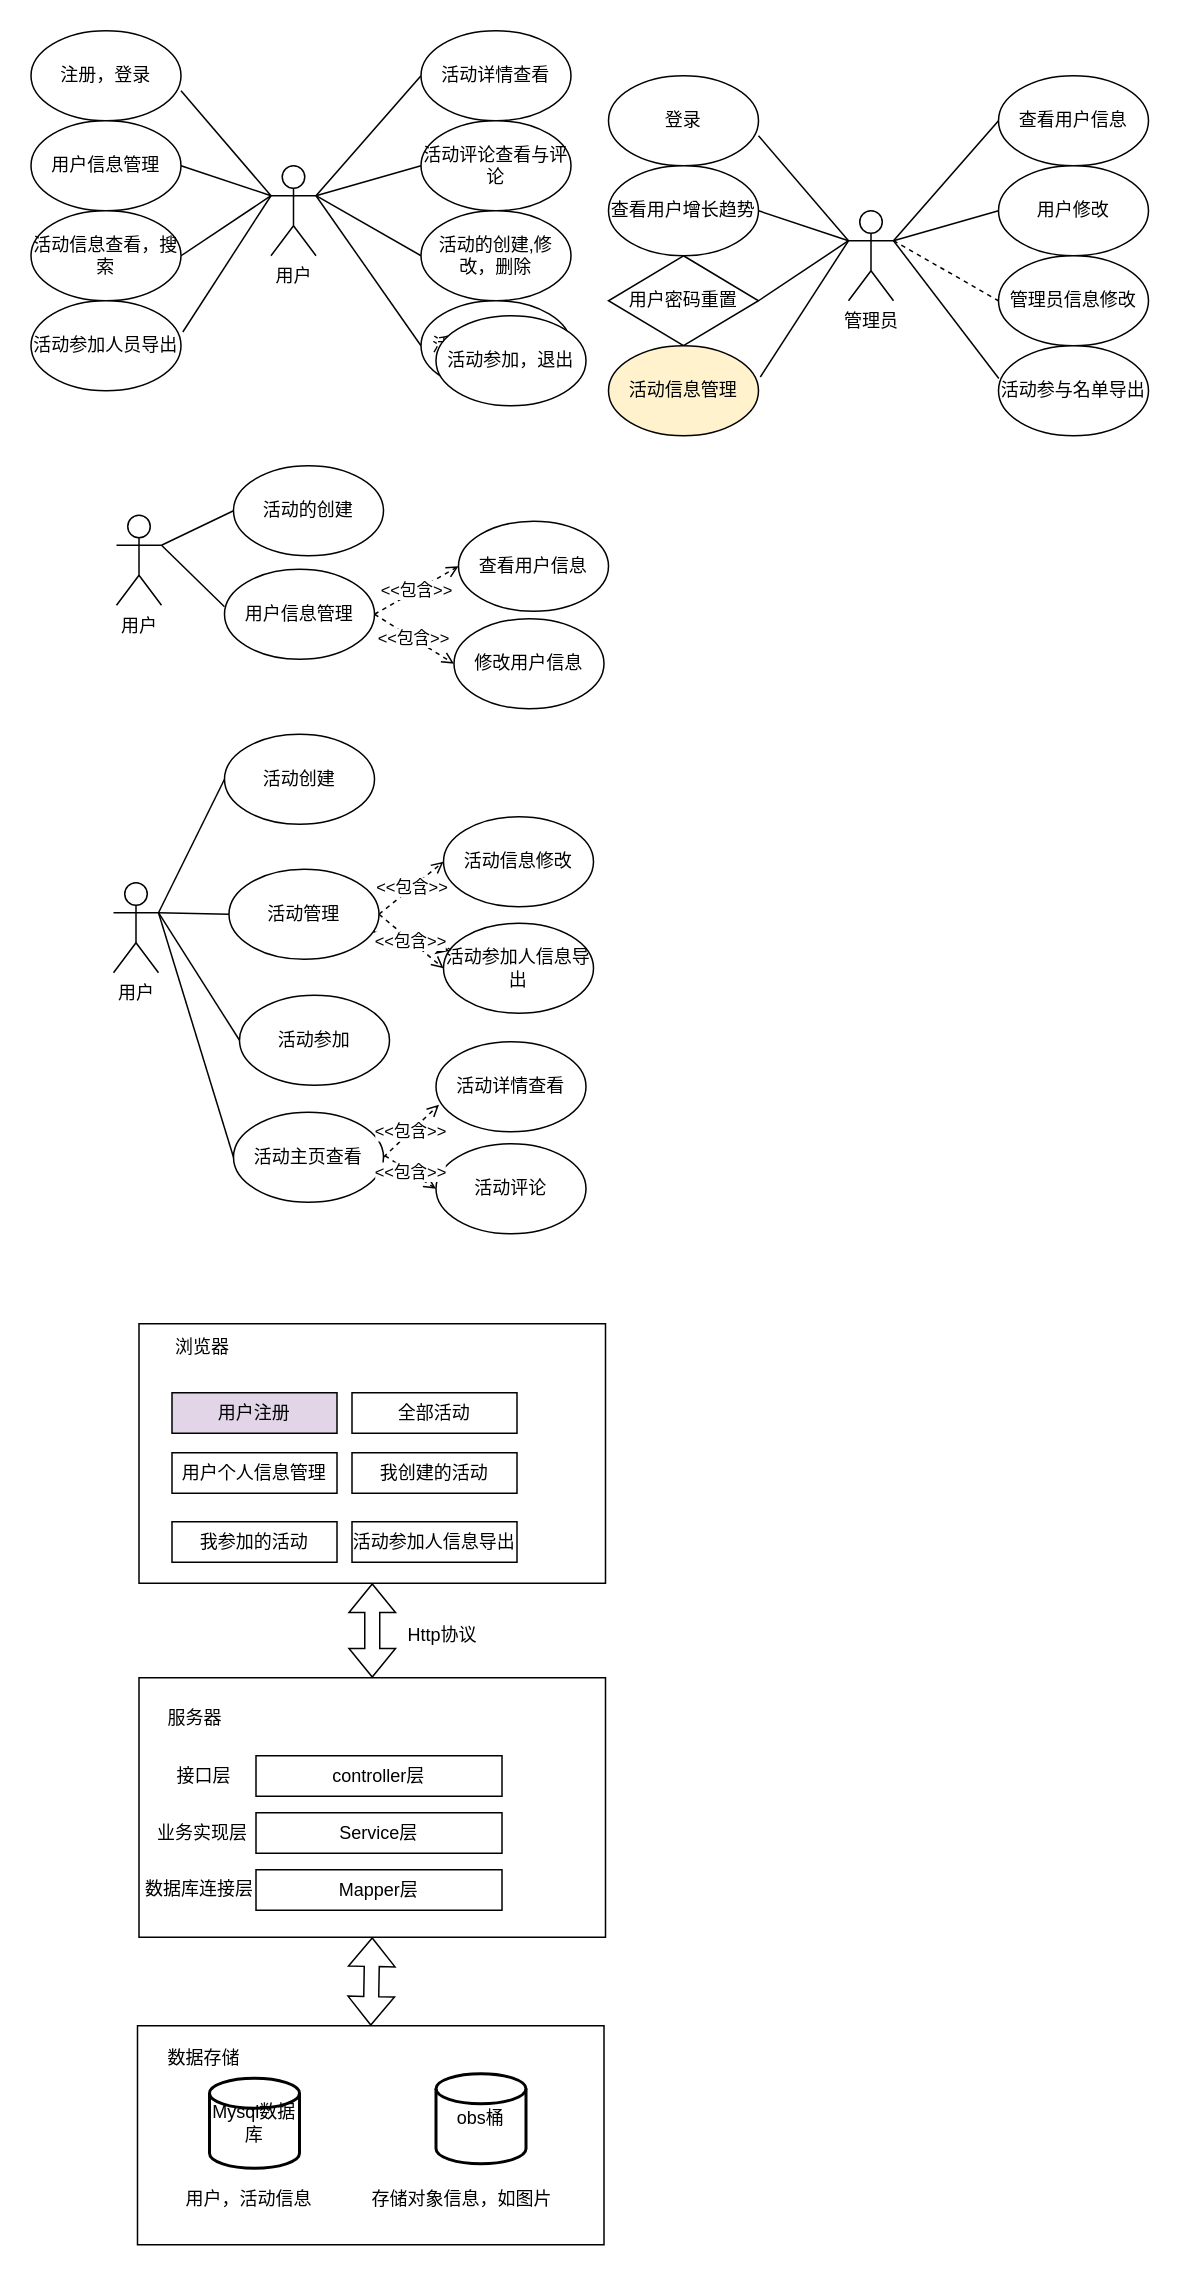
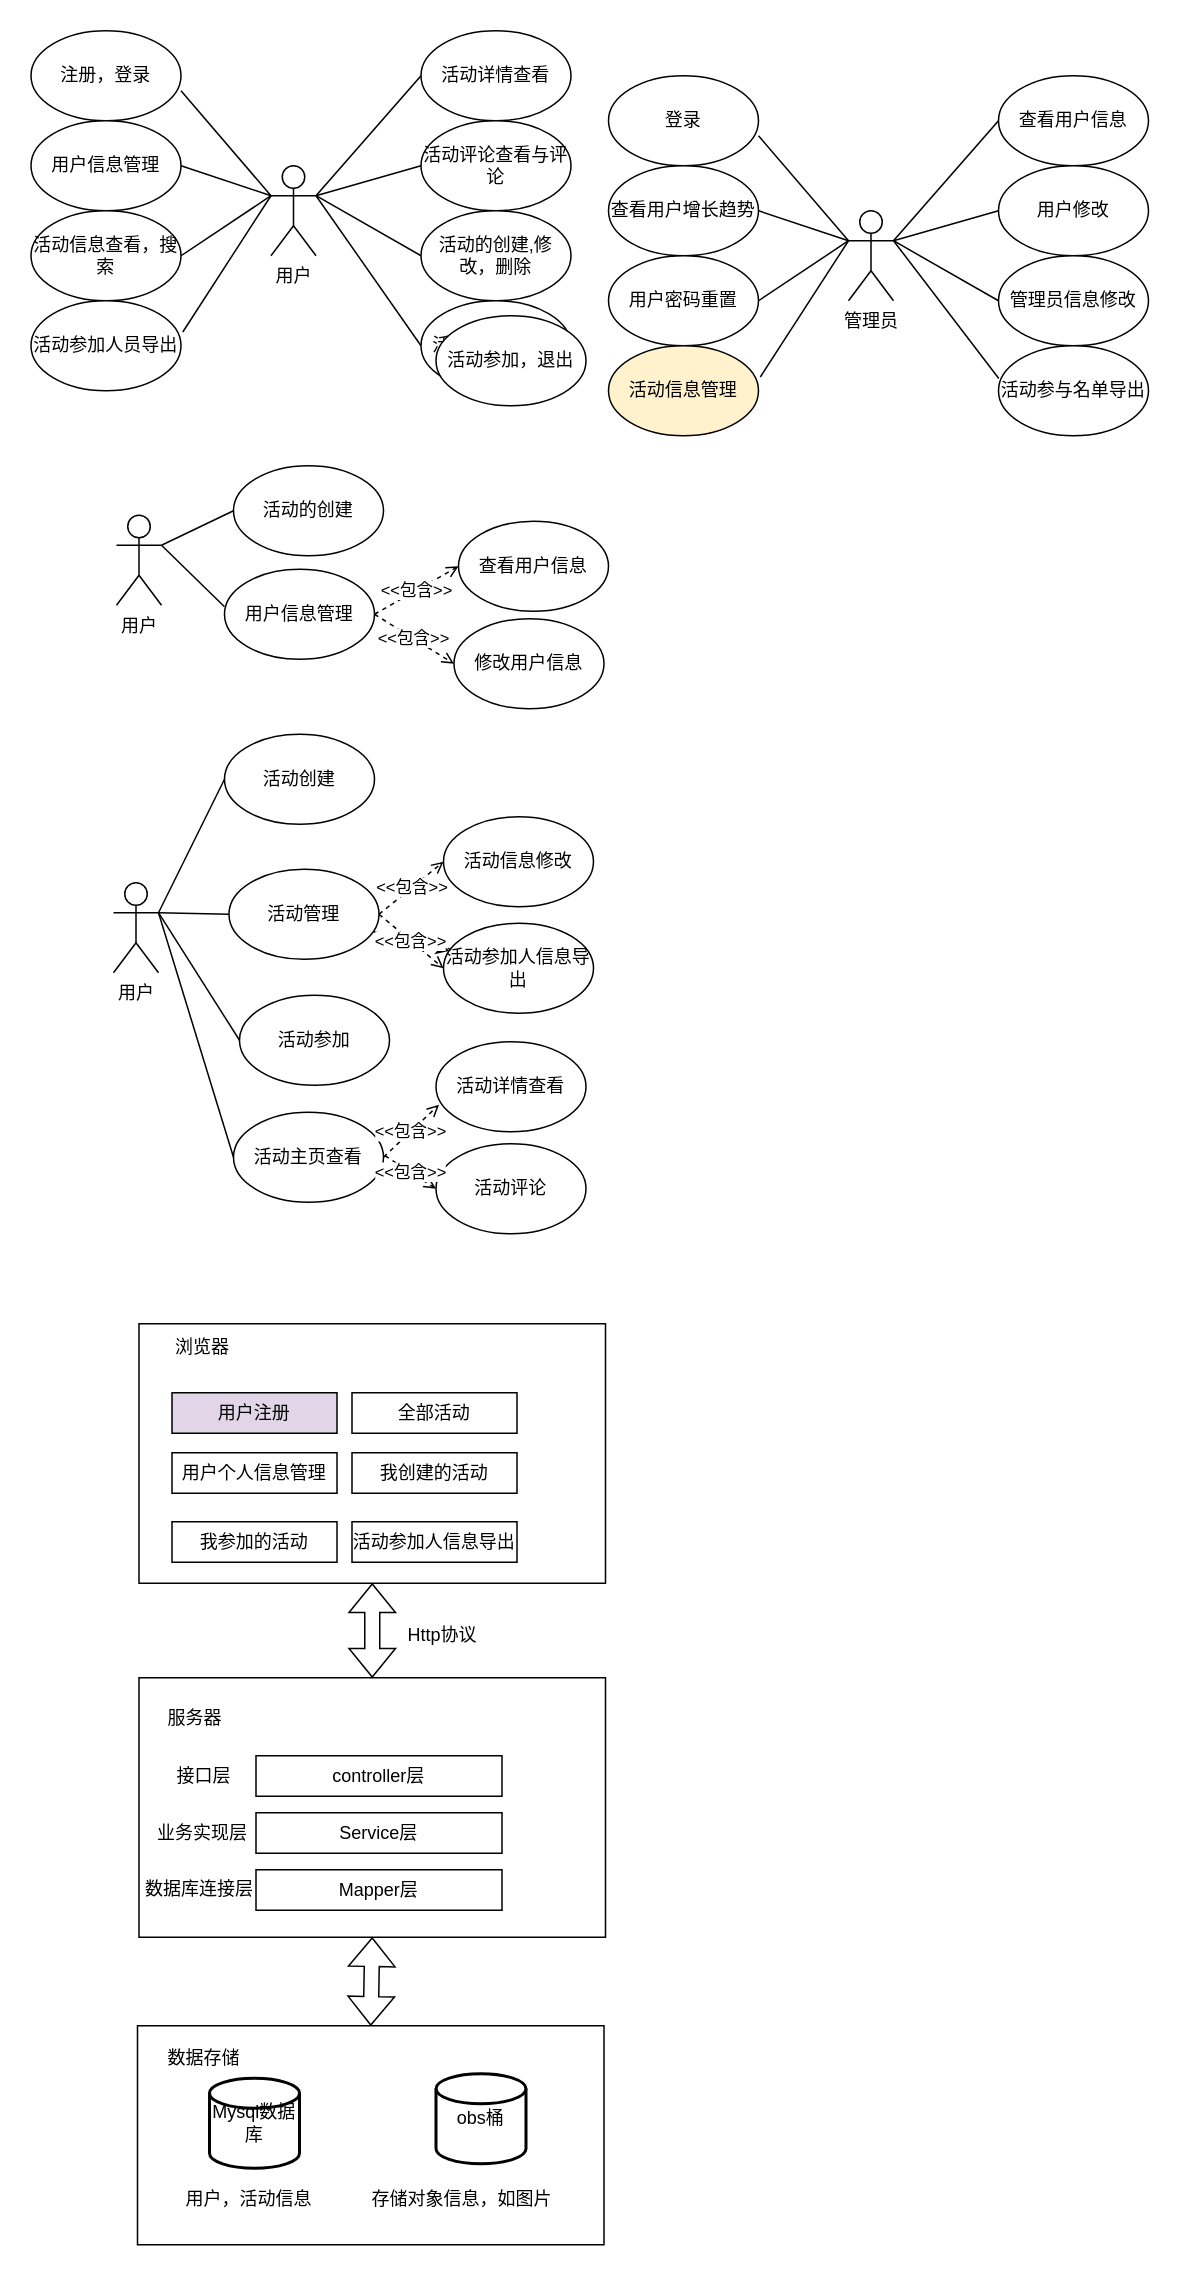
edge "管理员" -- "管理员信息修改": style dashed -> solid
node "用户密码重置": shape diamond -> ellipse
